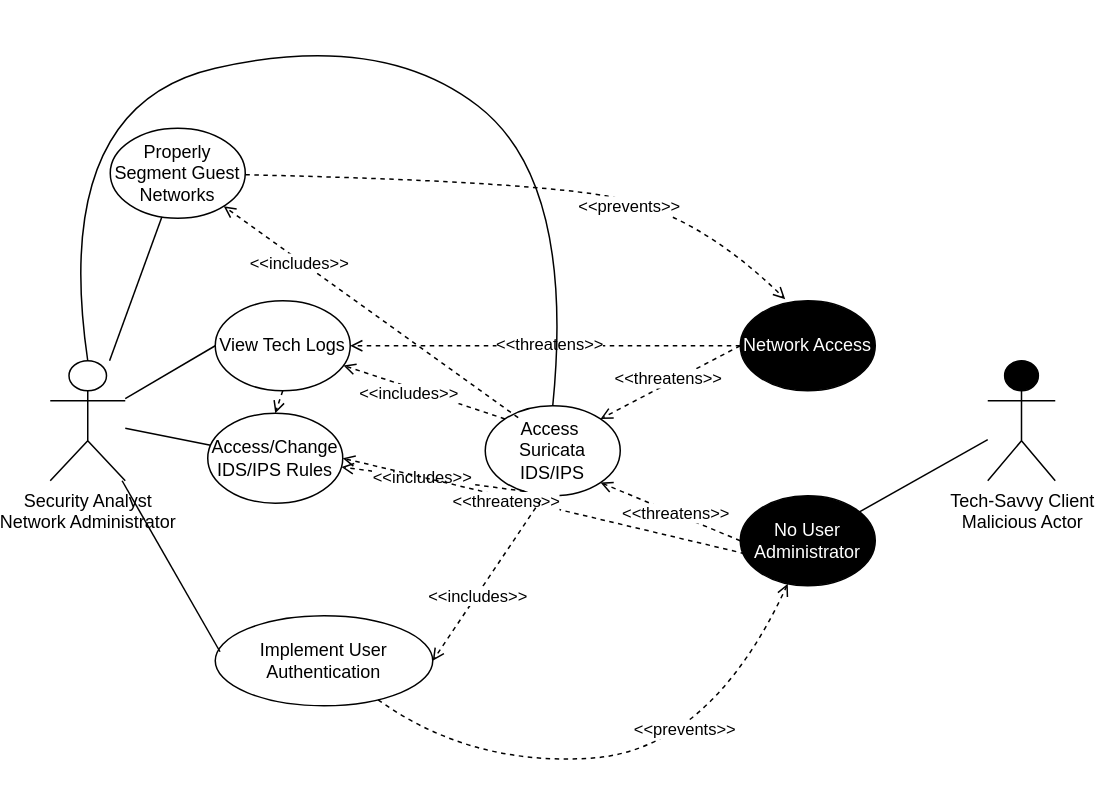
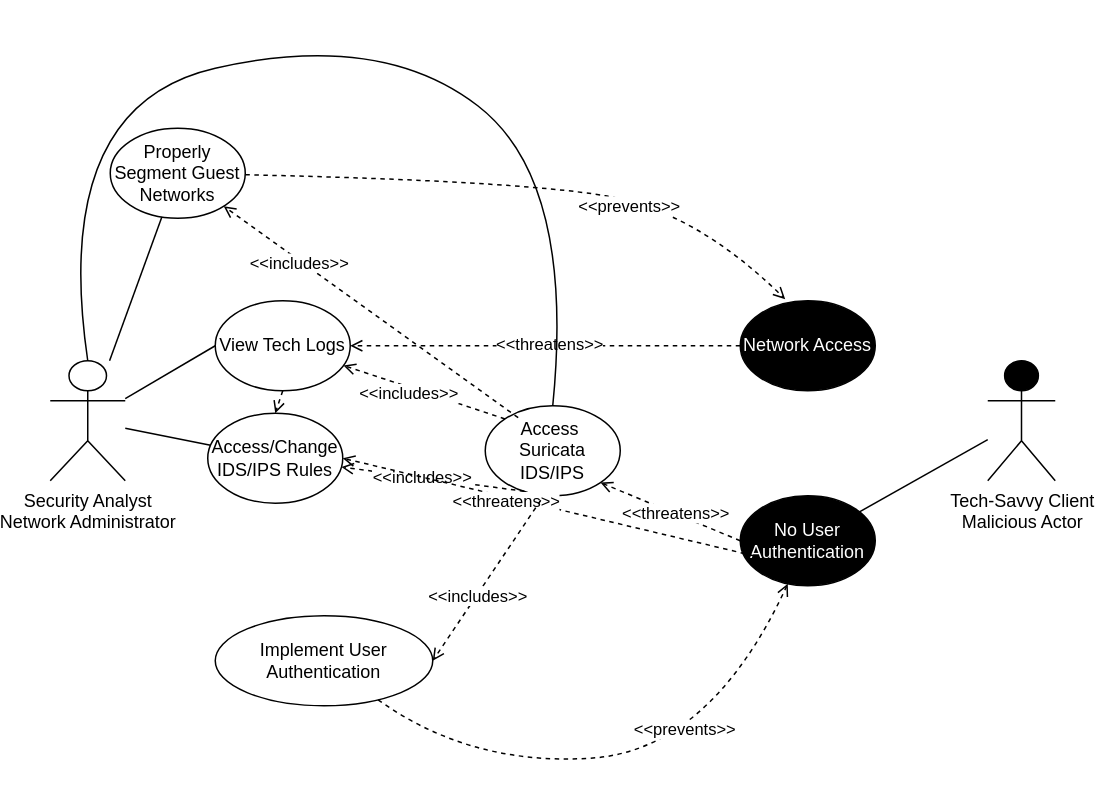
edge "Network Access" -> "Access Suricata IDS/IPS": removed, label "<<threatens>>"
node "No User Administrator": label "No User Administrator" -> "No User Authentication"
edge "Security Analyst Network Administrator" -- "Implement User Authentication": removed
